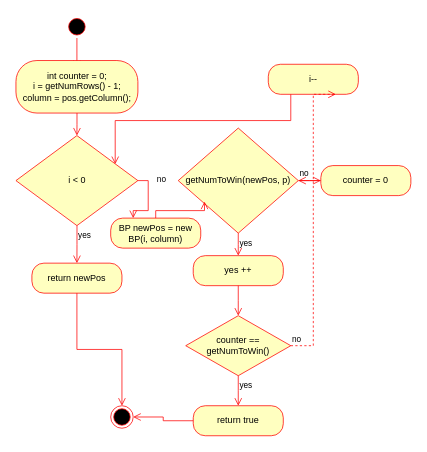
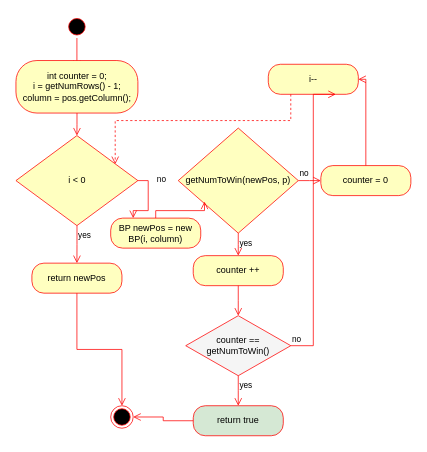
edge "i--" -> "i < 0": style solid -> dashed
edge "counter = 0" -> "getNumToWin(newPos, p)": now "counter = 0" -> "i--"
edge "counter == getNumToWin()" -> "i--": style dashed -> solid
node "yes ++": label "yes ++" -> "counter ++"
node "counter == getNumToWin()": fillcolor #ffffc0 -> #f5f5f5
node "return true": fillcolor #ffffc0 -> #d5e8d4
